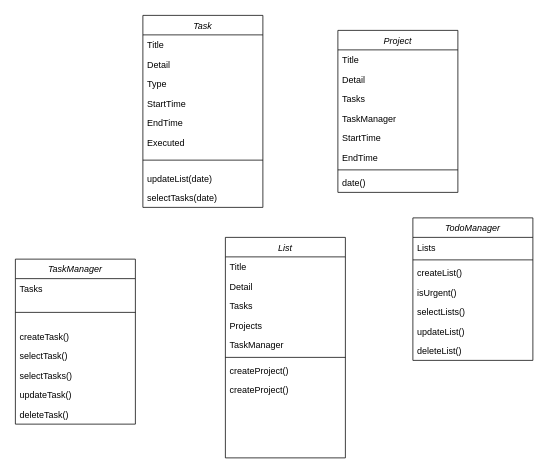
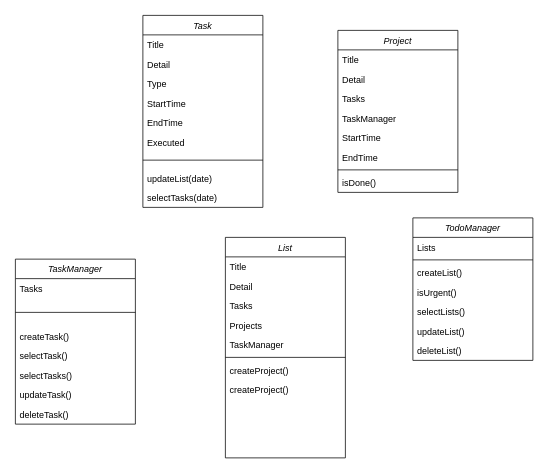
node "date()": label "date()" -> "isDone()"
